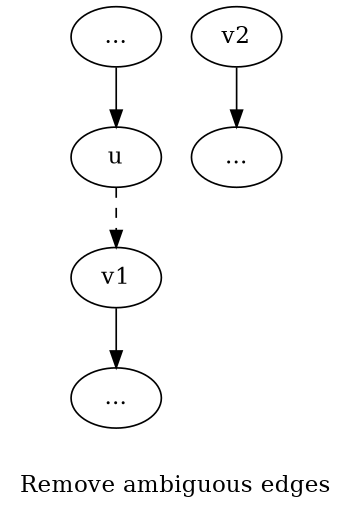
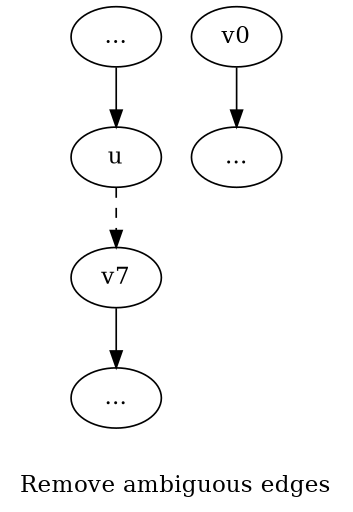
node "v2": label "v2" -> "v0"
node "v1": label "v1" -> "v7"
